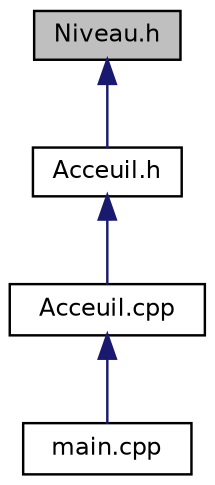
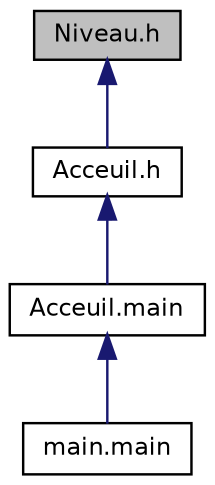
node "Acceuil.cpp": label "Acceuil.cpp" -> "Acceuil.main"
node "main.cpp": label "main.cpp" -> "main.main"
